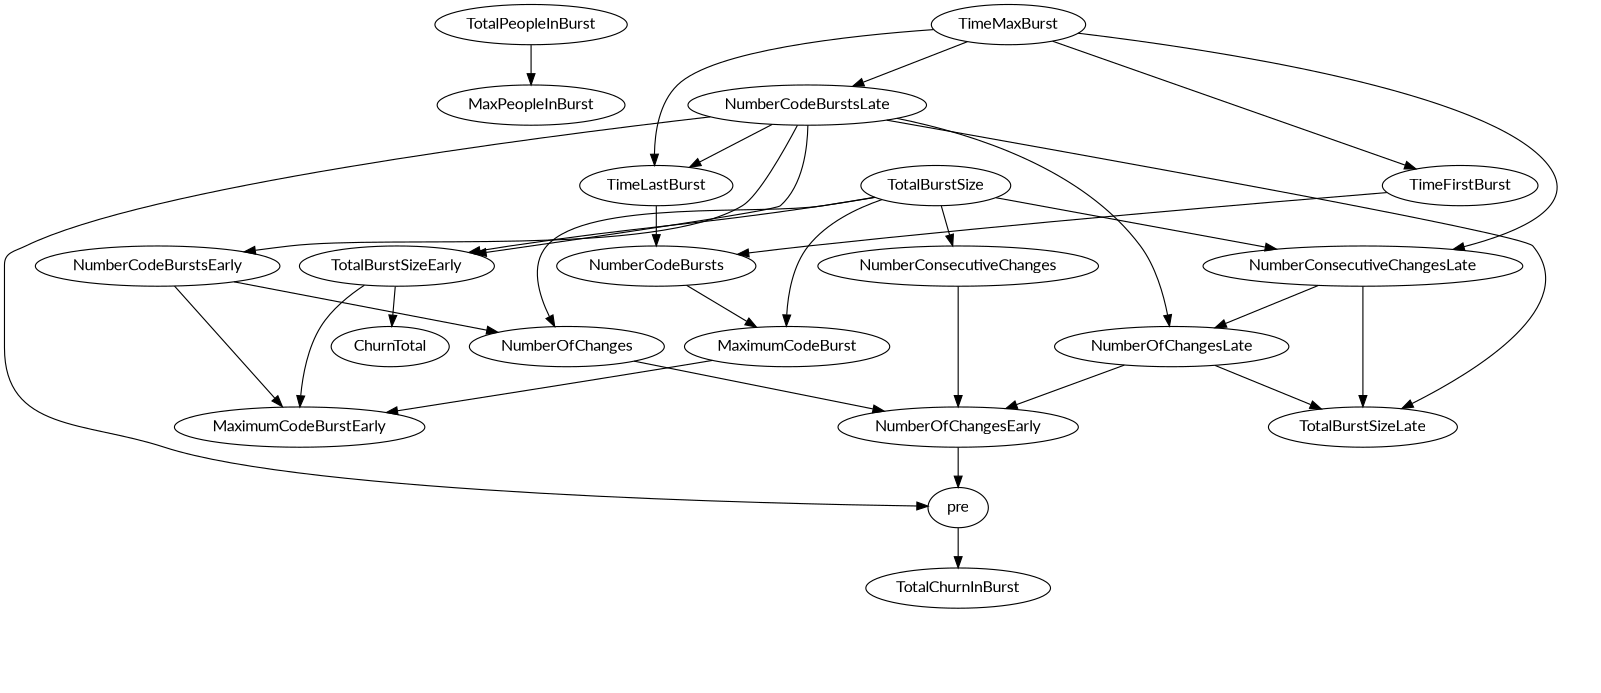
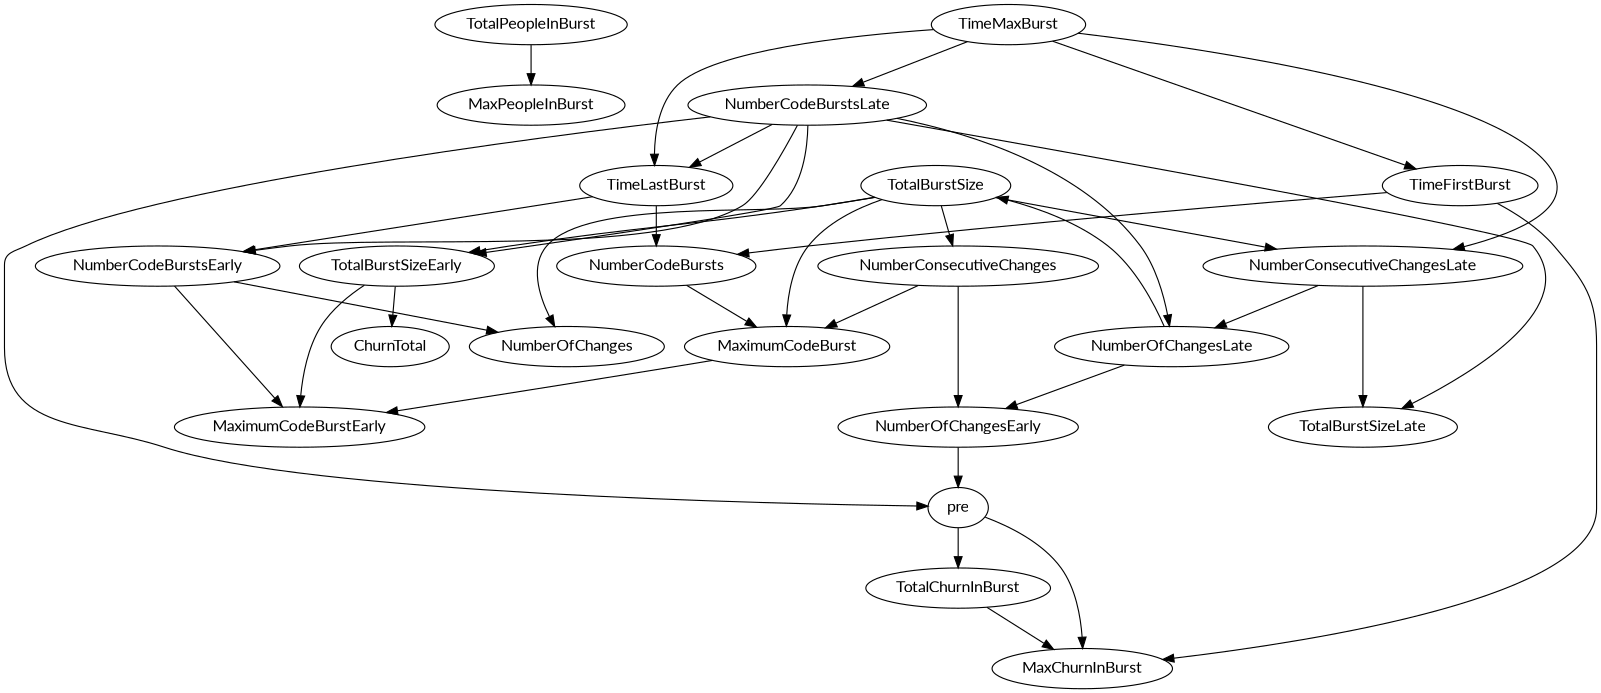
edge "TimeLastBurst" -> "NumberCodeBurstsEarly": added
edge "NumberConsecutiveChanges" -> "MaximumCodeBurst": added
edge "NumberOfChanges" -> "NumberOfChangesEarly": removed
edge "NumberOfChangesLate" -> "TotalBurstSizeLate": now "NumberOfChangesLate" -> "TotalBurstSize"
node "MaxChurnInBurst": added
